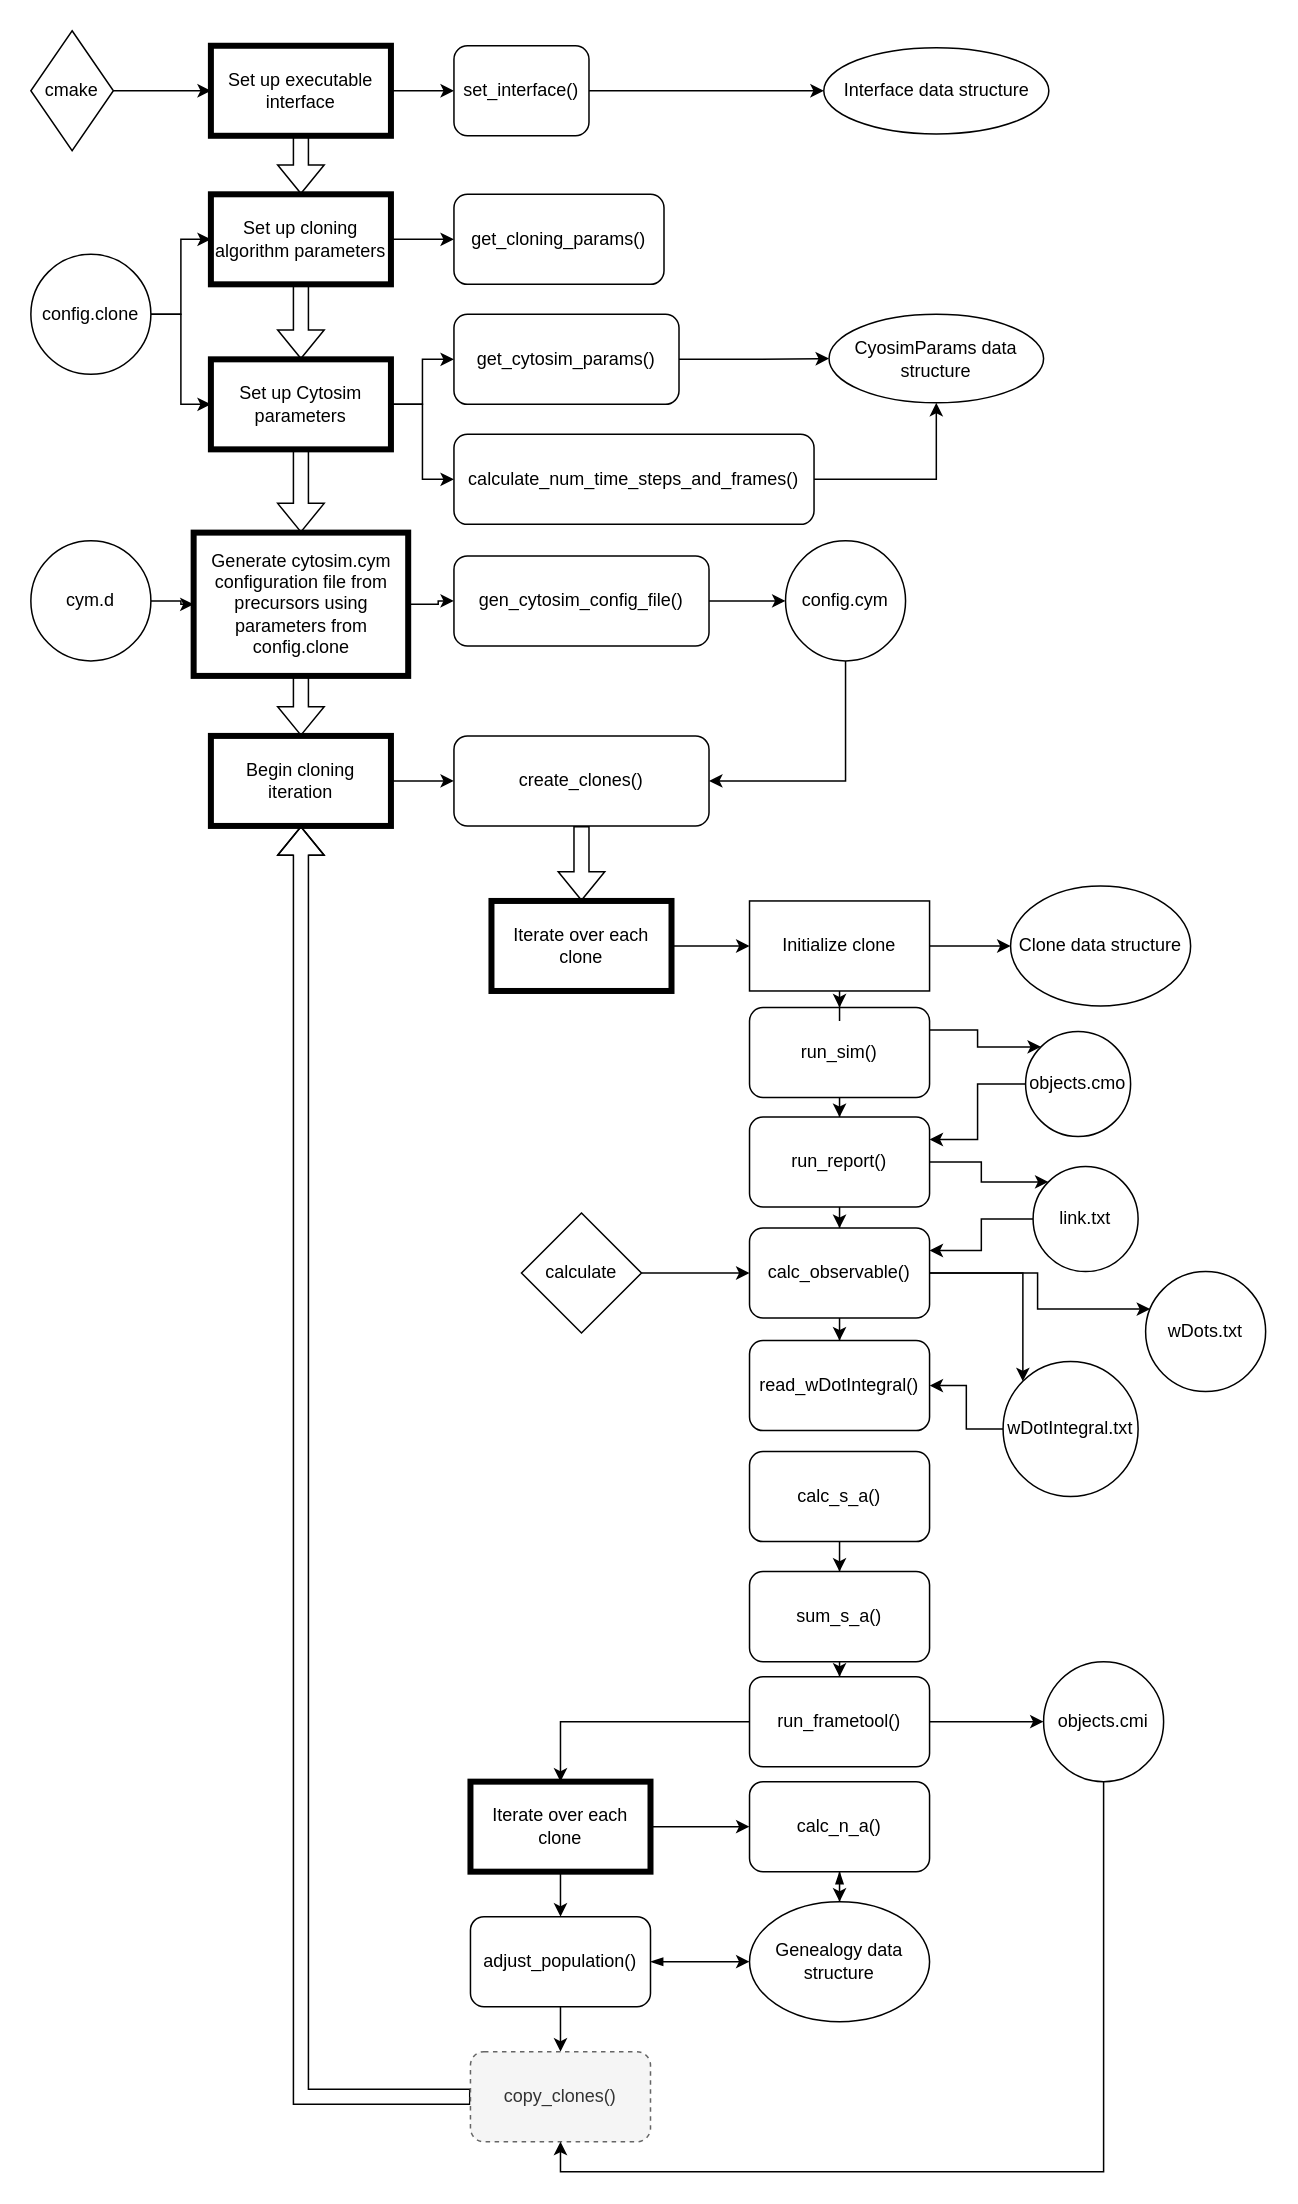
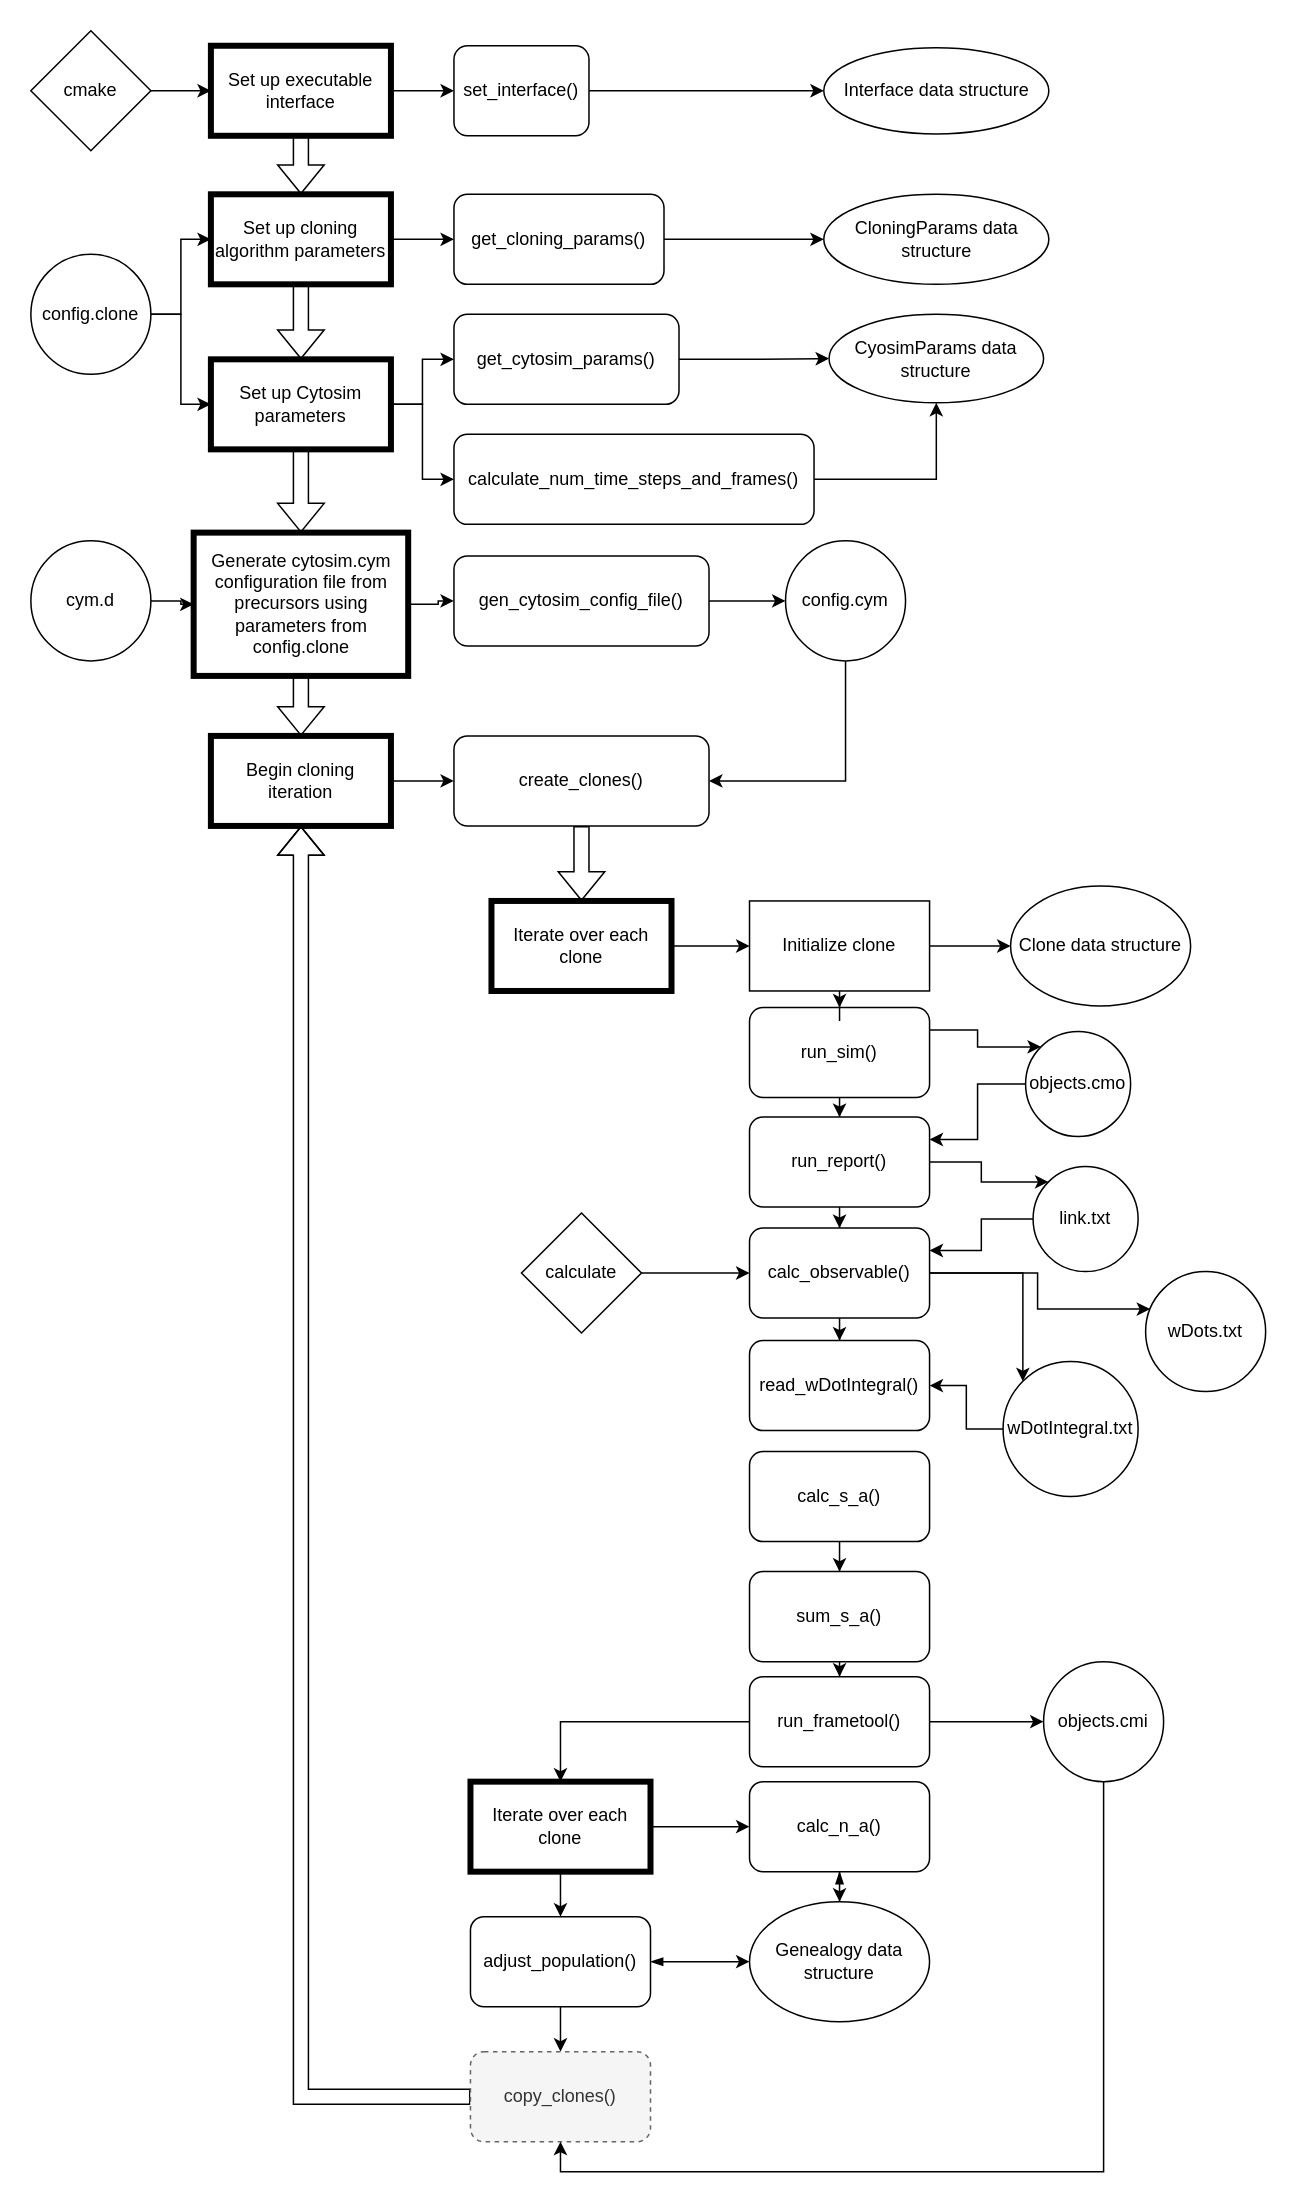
node "cmake": size 83x120 -> 120x120
edge "get_cloning_params()" -> "CloningParams data structure": added
node "CloningParams data structure": added
